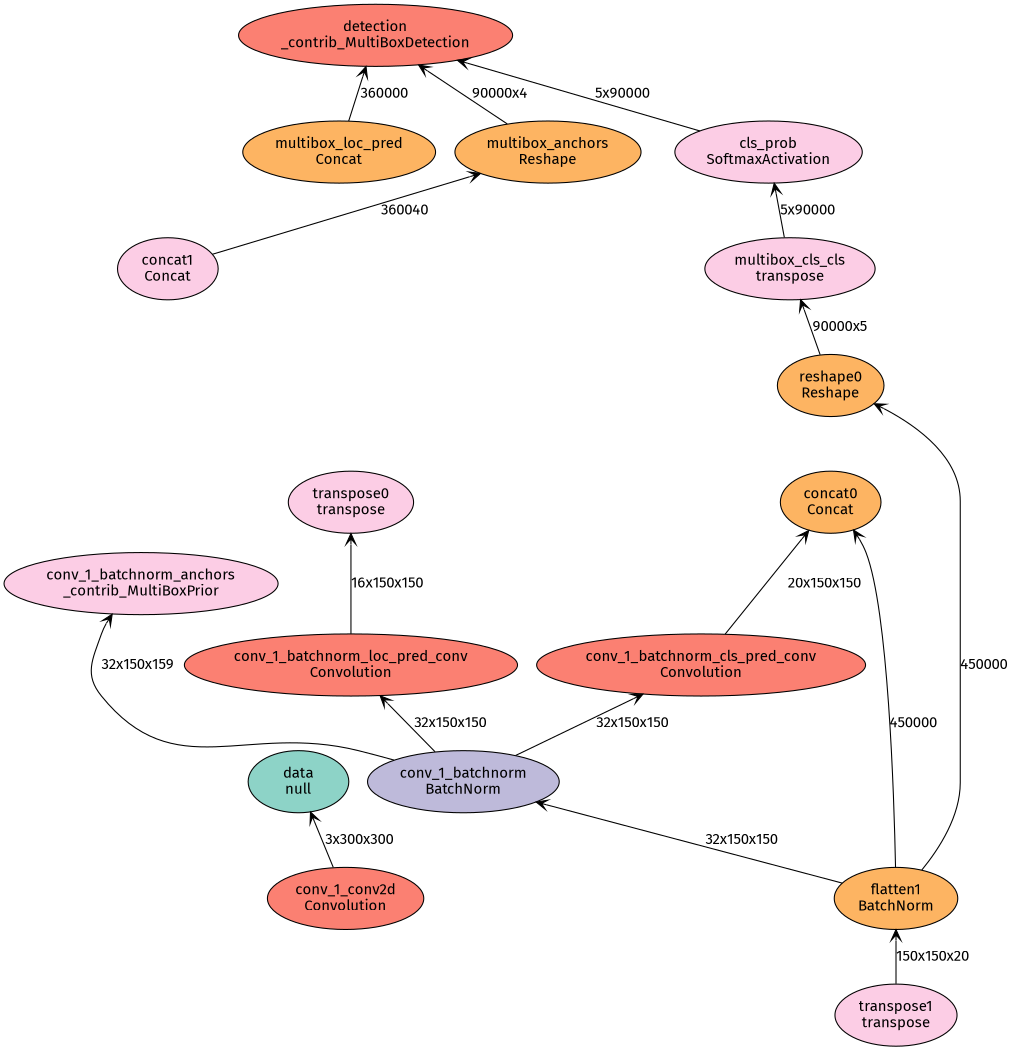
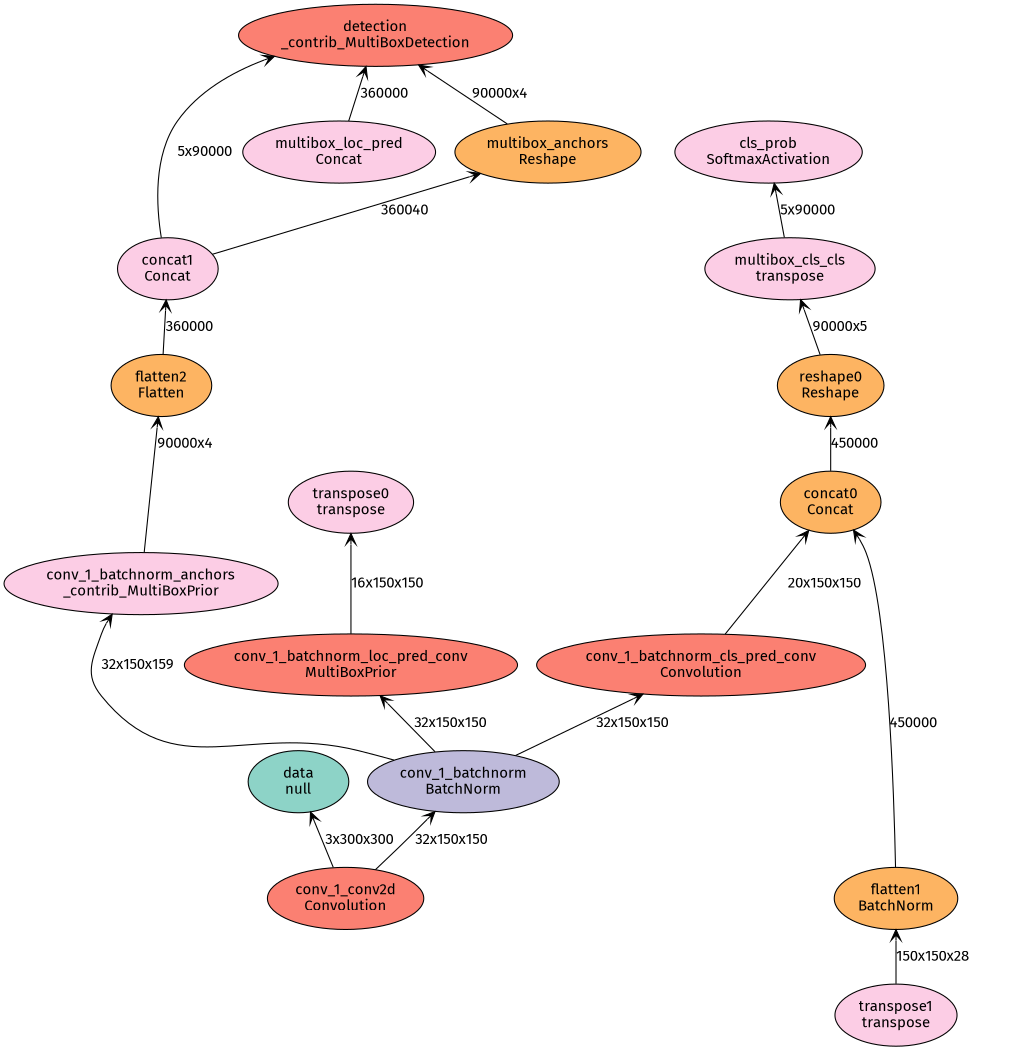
edge "cls_prob SoftmaxActivation" -> "detection _contrib_MultiBoxDetection": now "concat1 Concat" -> "detection _contrib_MultiBoxDetection"
node "multibox_loc_pred Concat": fillcolor #fdb462 -> #fccde5
node "flatten2 Flatten": added
edge "flatten1 BatchNorm" -> "reshape0 Reshape": now "concat0 Concat" -> "reshape0 Reshape"
node "conv_1_batchnorm_loc_pred_conv Convolution": label "conv_1_batchnorm_loc_pred_conv Convolution" -> "conv_1_batchnorm_loc_pred_conv MultiBoxPrior"
edge "flatten1 BatchNorm" -> "conv_1_batchnorm BatchNorm": now "conv_1_conv2d Convolution" -> "conv_1_batchnorm BatchNorm"
edge "transpose1 transpose" -> "flatten1 BatchNorm": label "150x150x20" -> "150x150x28"
